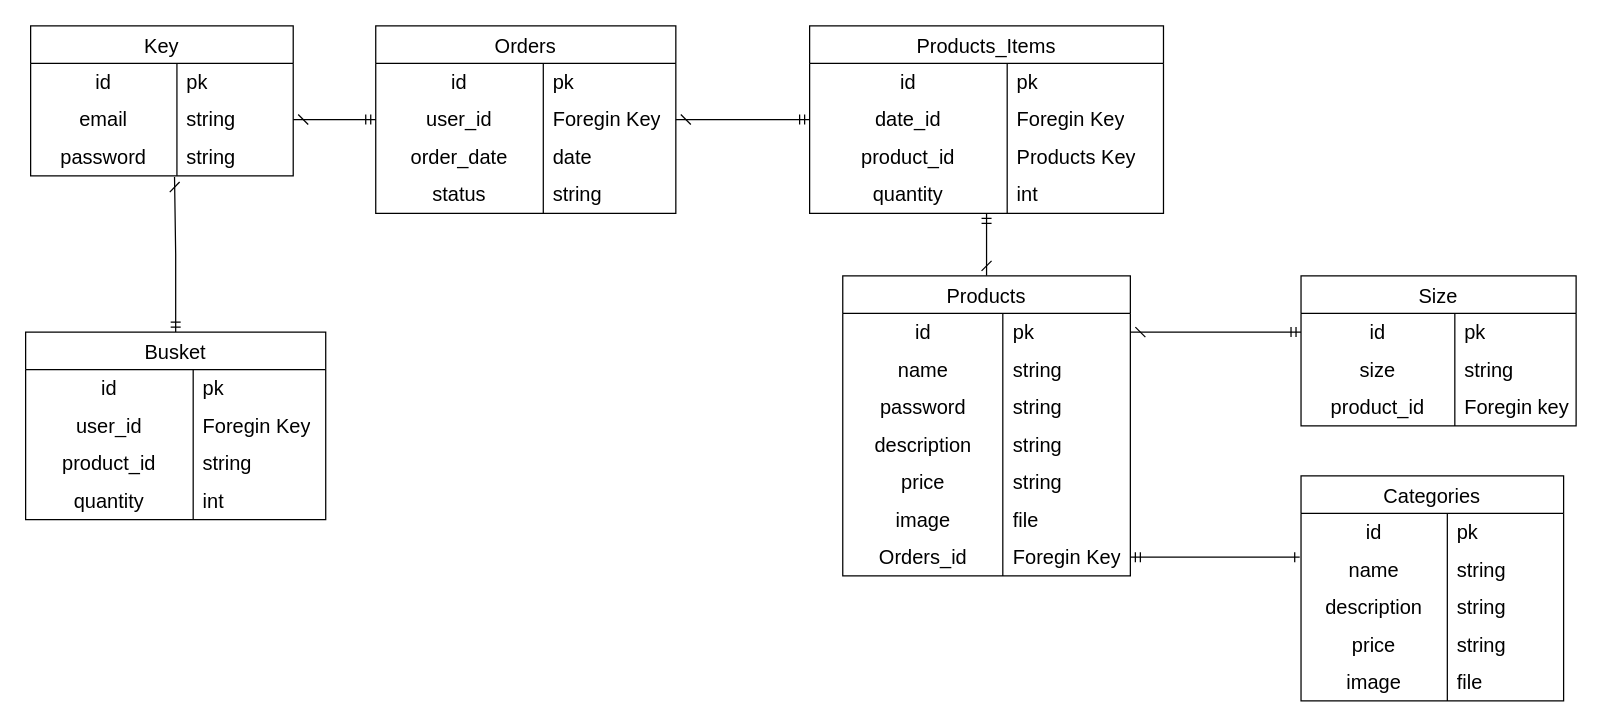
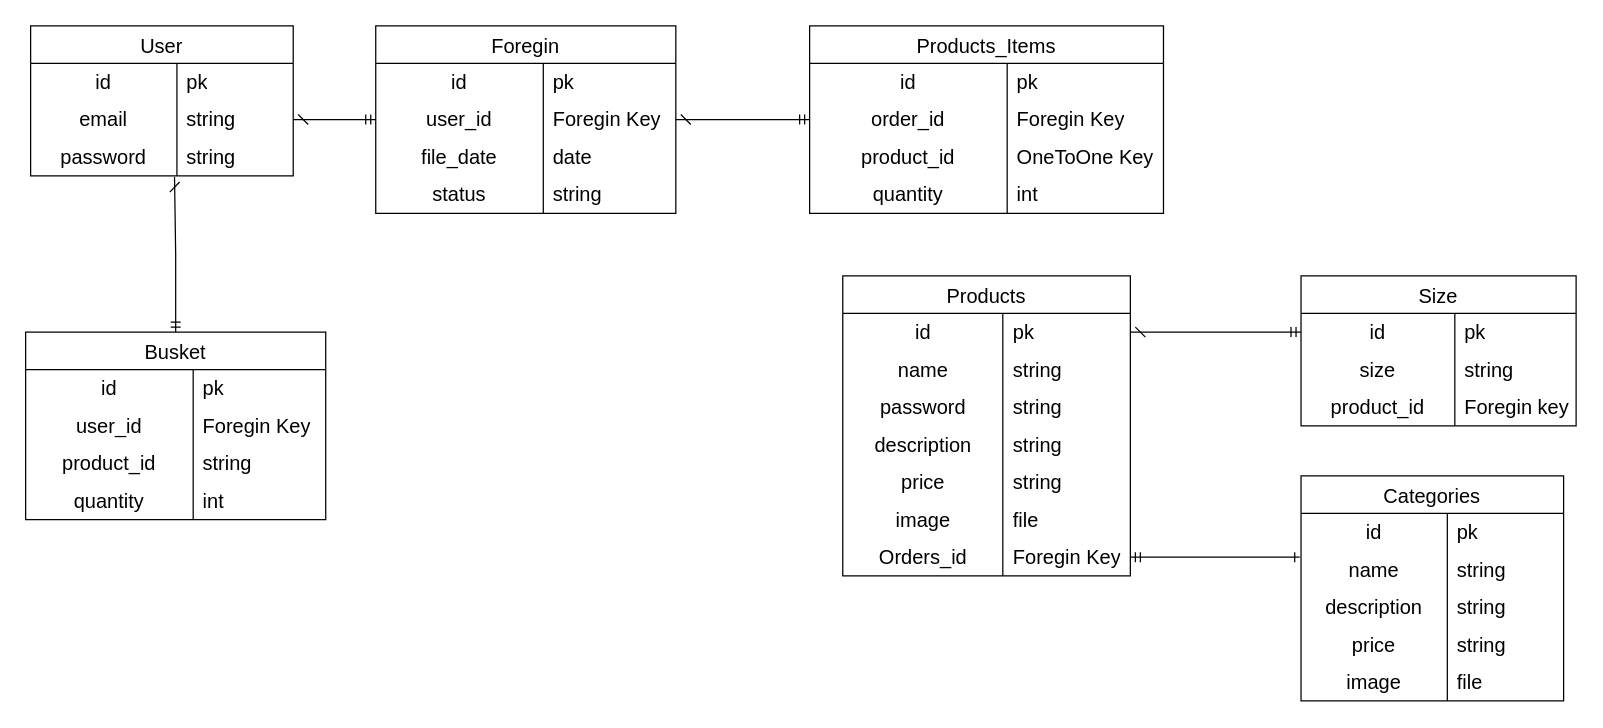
node "Key": label "Key" -> "User"
node "Orders": label "Orders" -> "Foregin"
node "date_id": label "date_id" -> "order_id"
node "order_date": label "order_date" -> "file_date"
node "Products Key": label "Products Key" -> "OneToOne Key"
edge "Products_Items" -- "Products": removed
